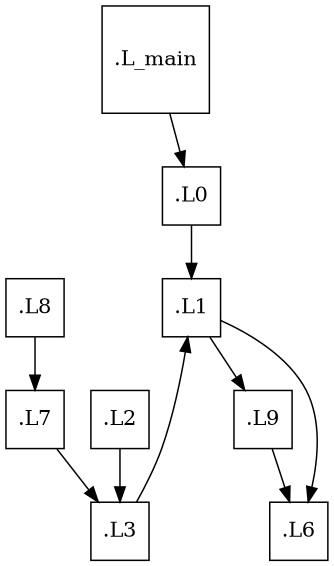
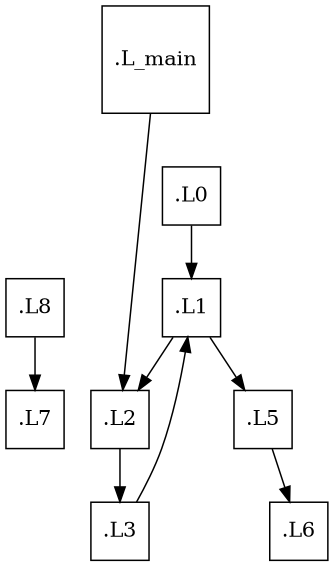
edge ".L_main" -> ".L0": now ".L_main" -> ".L2"
edge ".L1" -> ".L6": now ".L1" -> ".L2"
node ".L9": label ".L9" -> ".L5"
edge ".L7" -> ".L3": removed
